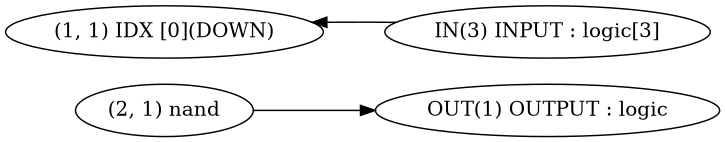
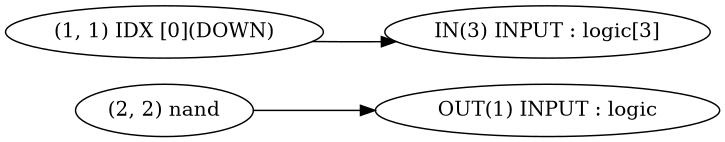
edge "IN(3) INPUT : logic[3]" -> "(1, 1) IDX [0](DOWN)": reversed
node "(2, 1) nand": label "(2, 1) nand" -> "(2, 2) nand"
node "OUT(1) OUTPUT : logic": label "OUT(1) OUTPUT : logic" -> "OUT(1) INPUT : logic"
